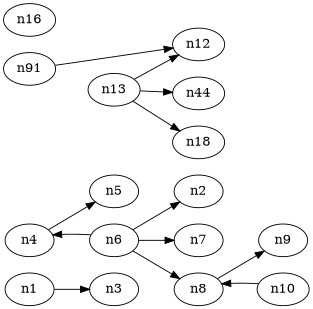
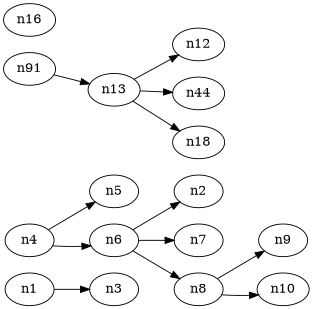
edge "n91" -> "n12": now "n91" -> "n13"
edge "n6" -> "n4": reversed
edge "n10" -> "n8": reversed
